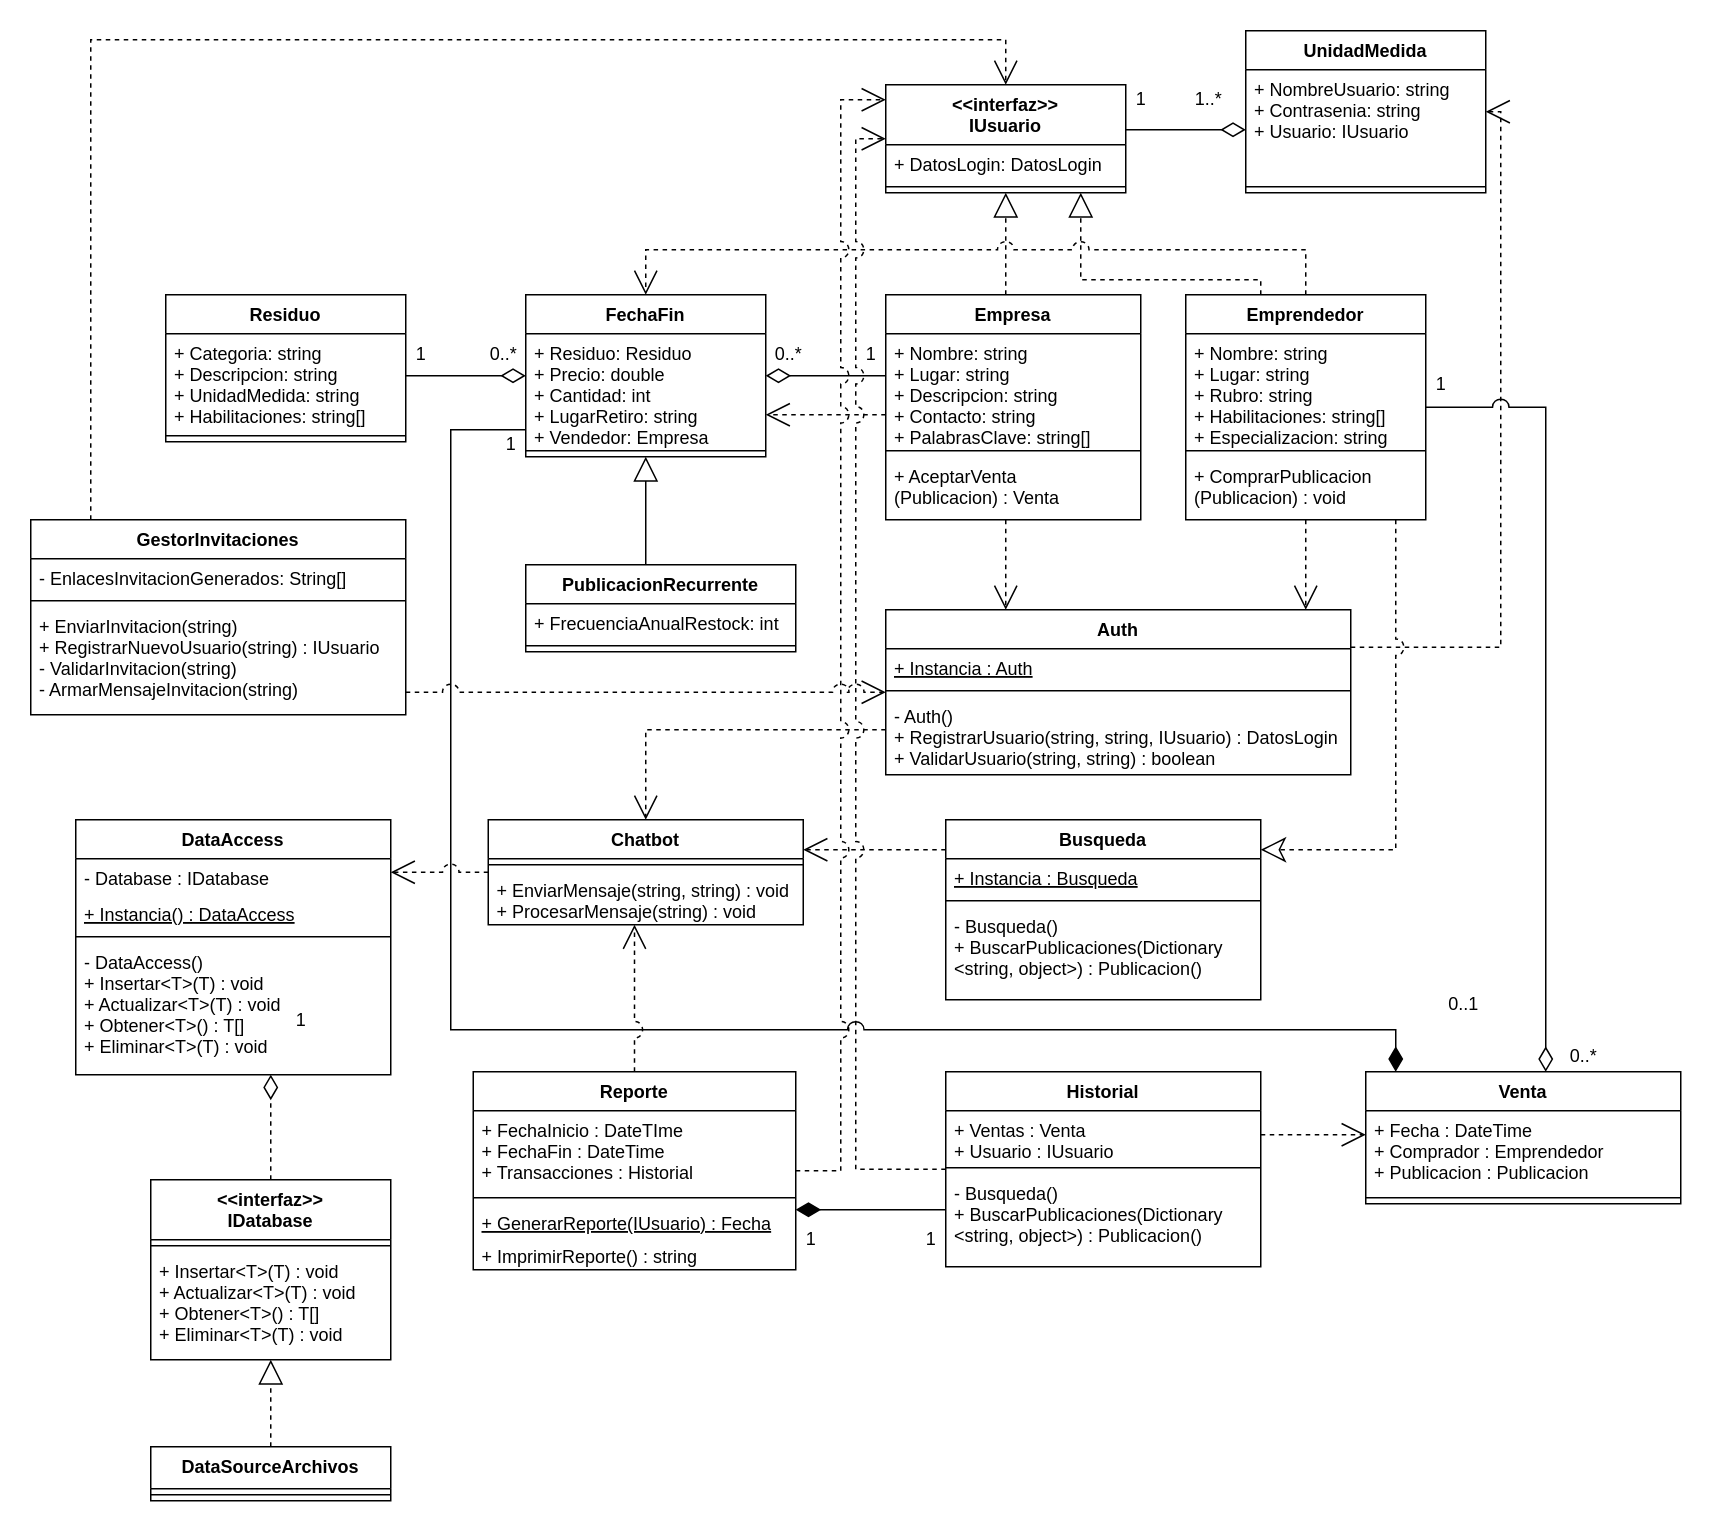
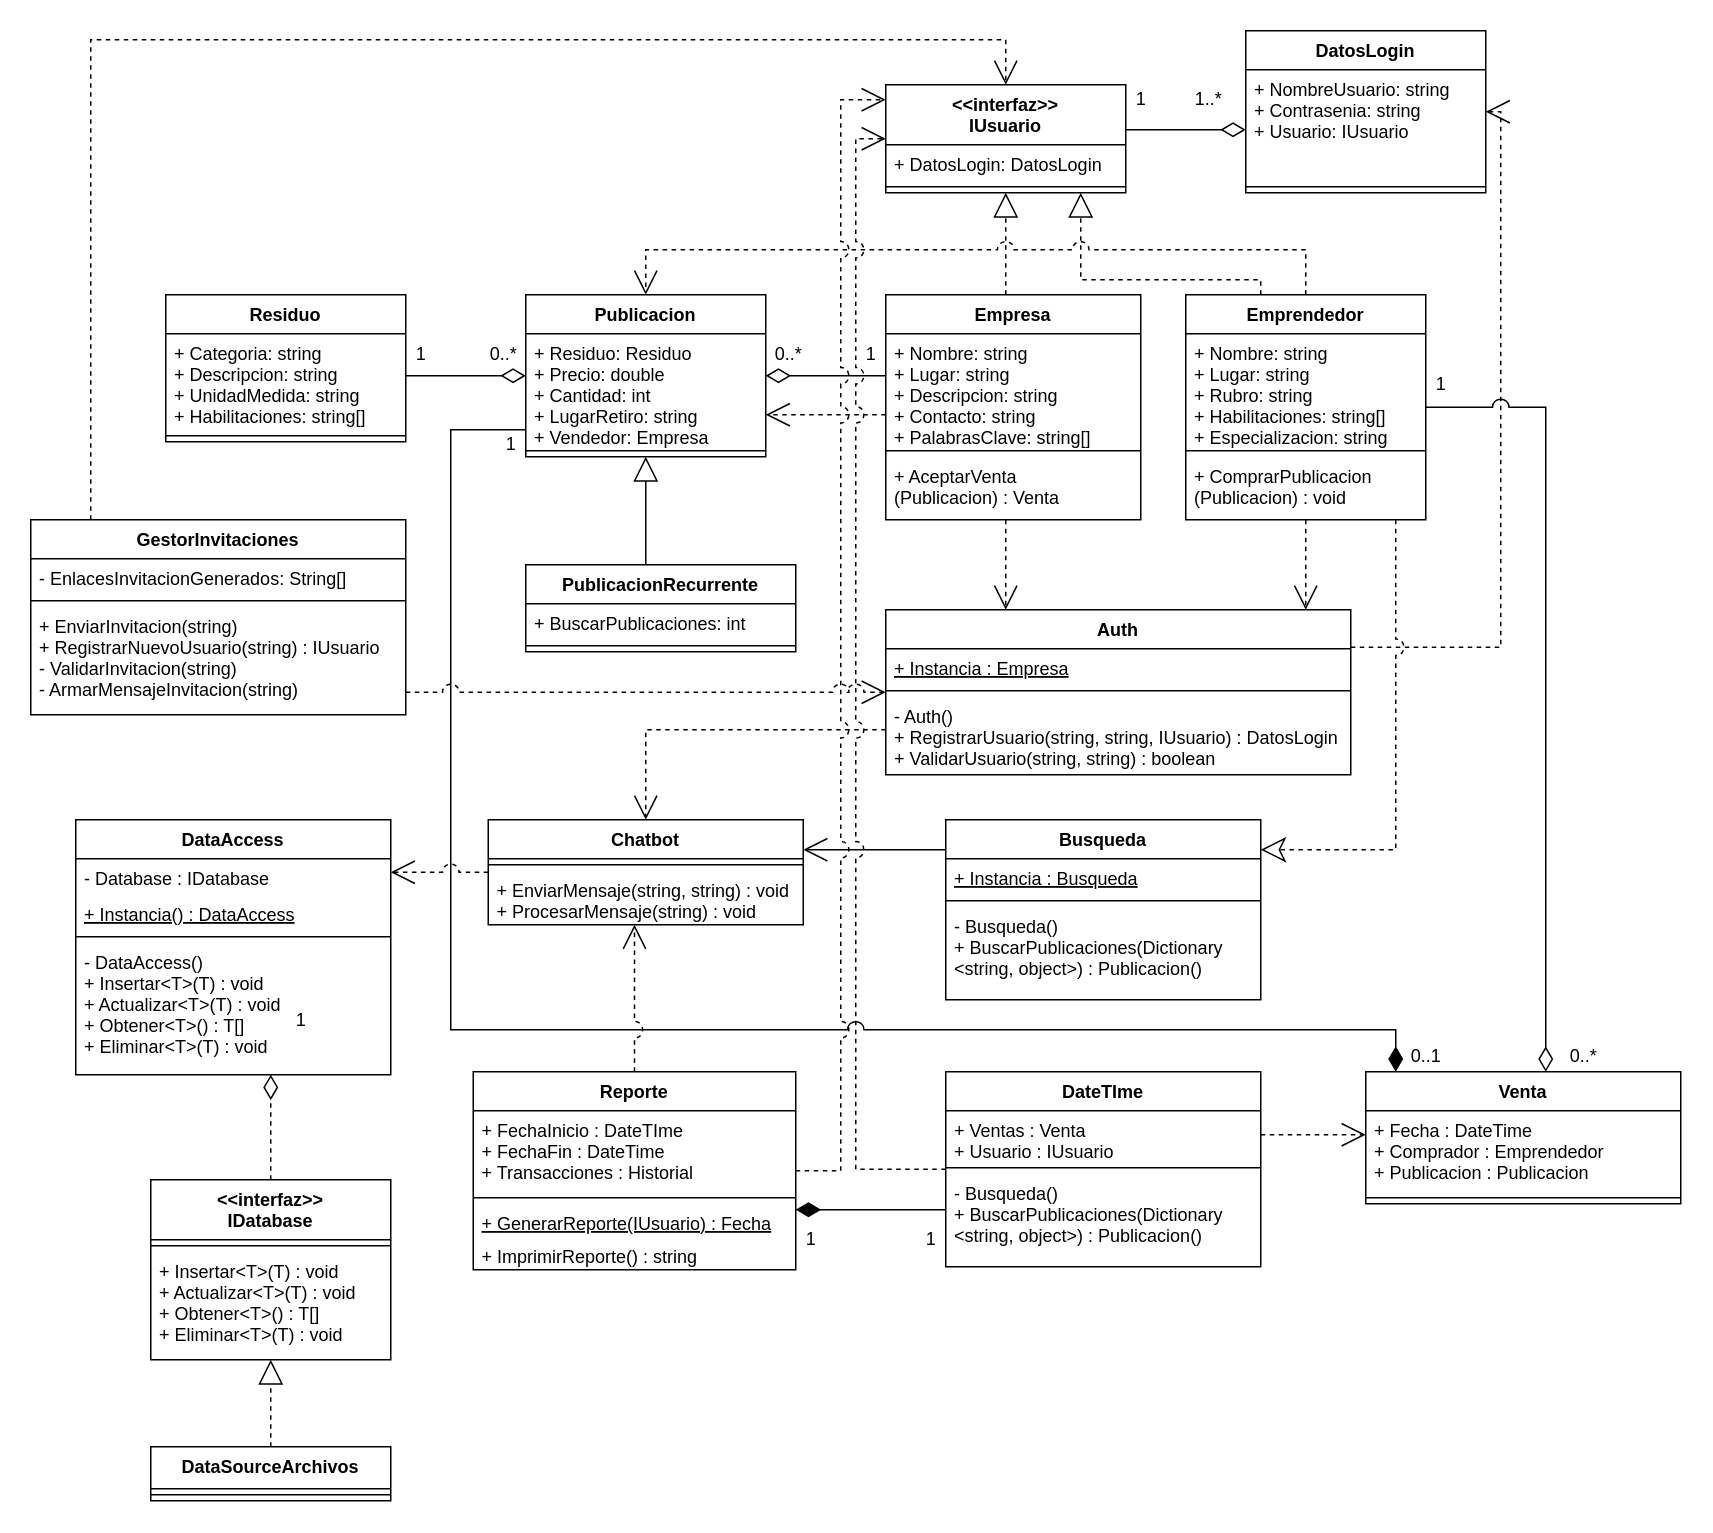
node "UnidadMedida": label "UnidadMedida" -> "DatosLogin"
node "FechaFin": label "FechaFin" -> "Publicacion"
node "+ FrecuenciaAnualRestock: int": label "+ FrecuenciaAnualRestock: int" -> "+ BuscarPublicaciones: int"
node "+ Instancia : Auth": label "+ Instancia : Auth" -> "+ Instancia : Empresa"
edge "Busqueda" -> "Chatbot": style dashed -> solid
node "0..1": moved (1463, 1004) -> (1426, 1057)
node "Historial": label "Historial" -> "DateTIme"
